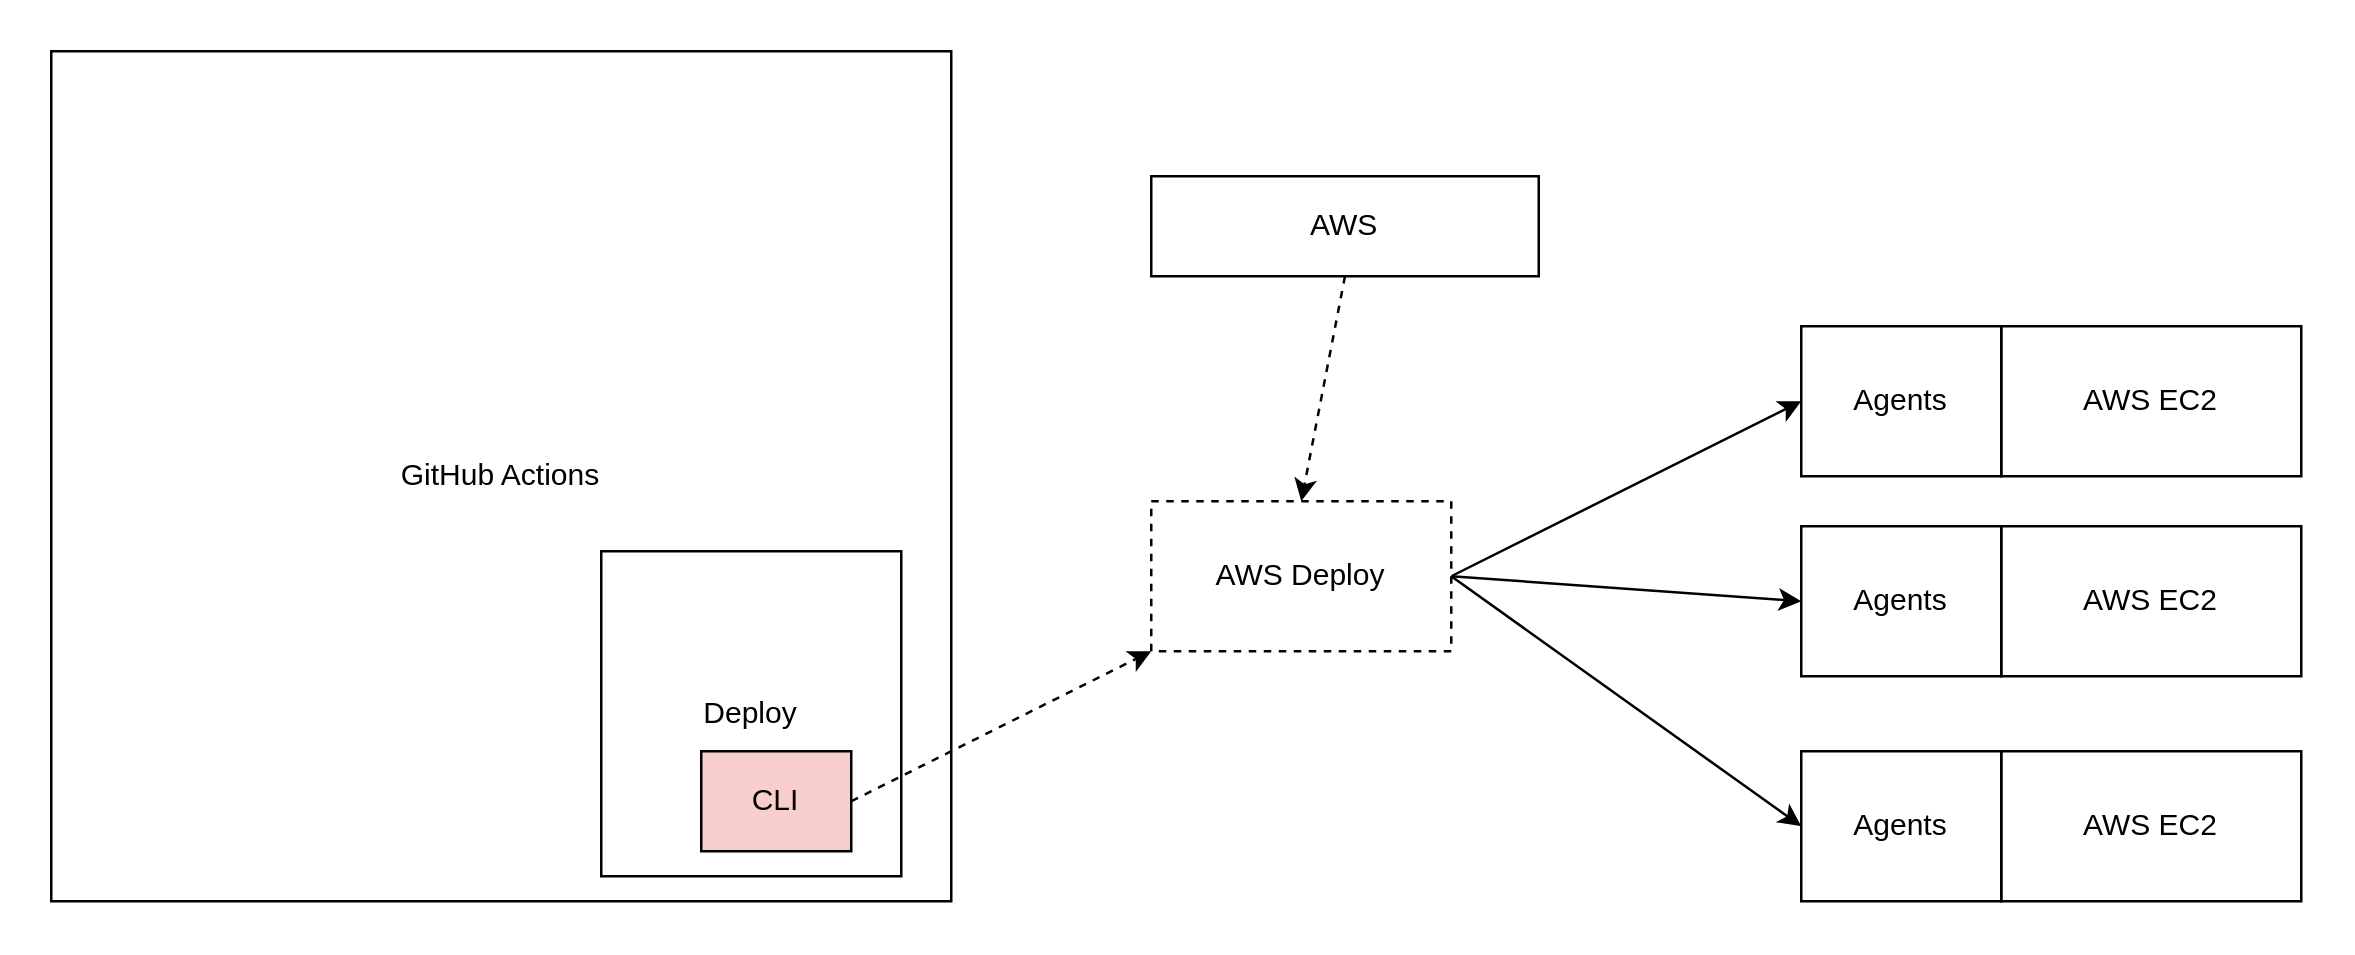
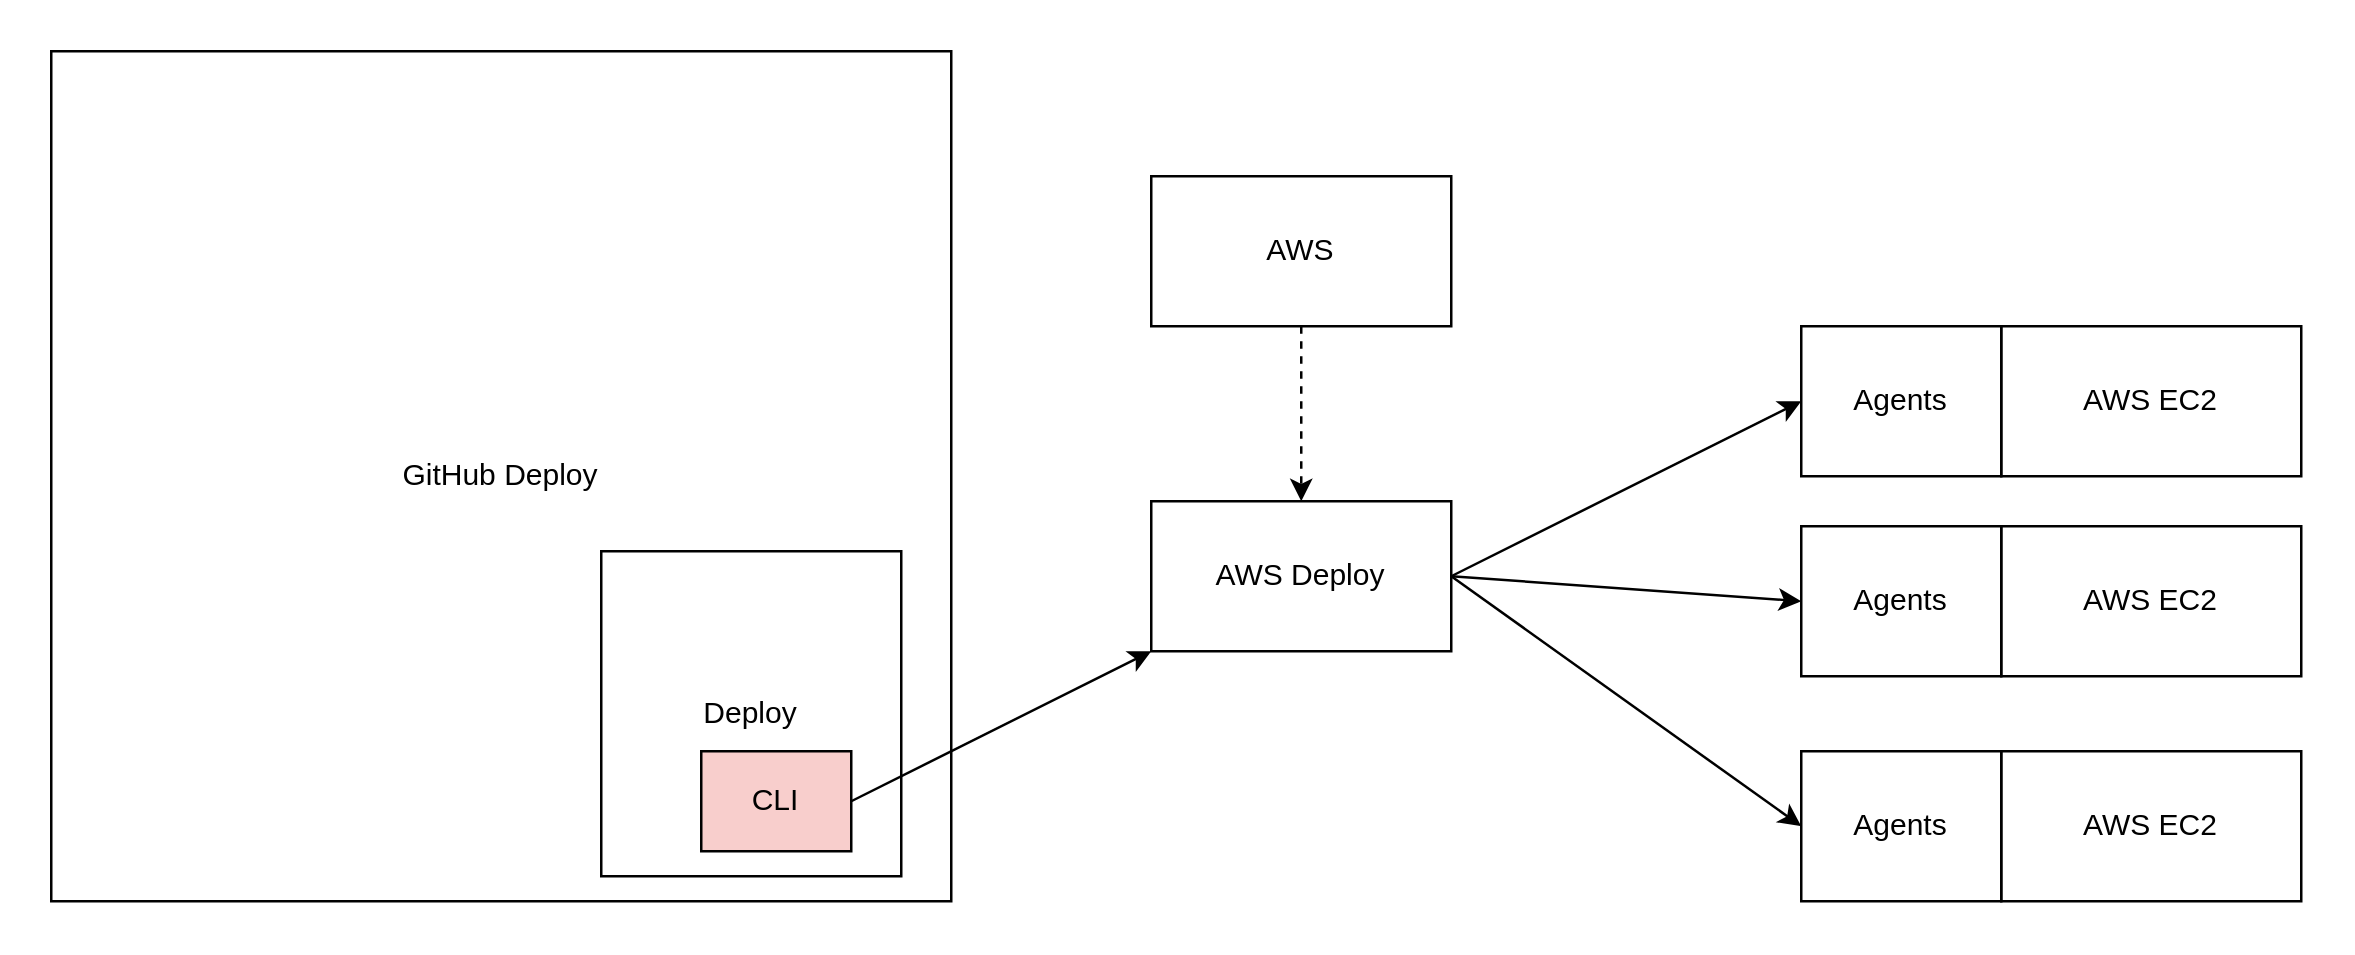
node "AWS": size 388x100 -> 300x150
node "GitHub Actions": label "GitHub Actions" -> "GitHub Deploy"
node "AWS Deploy": style dashed -> solid
edge "CLI" -> "AWS Deploy": style dashed -> solid
